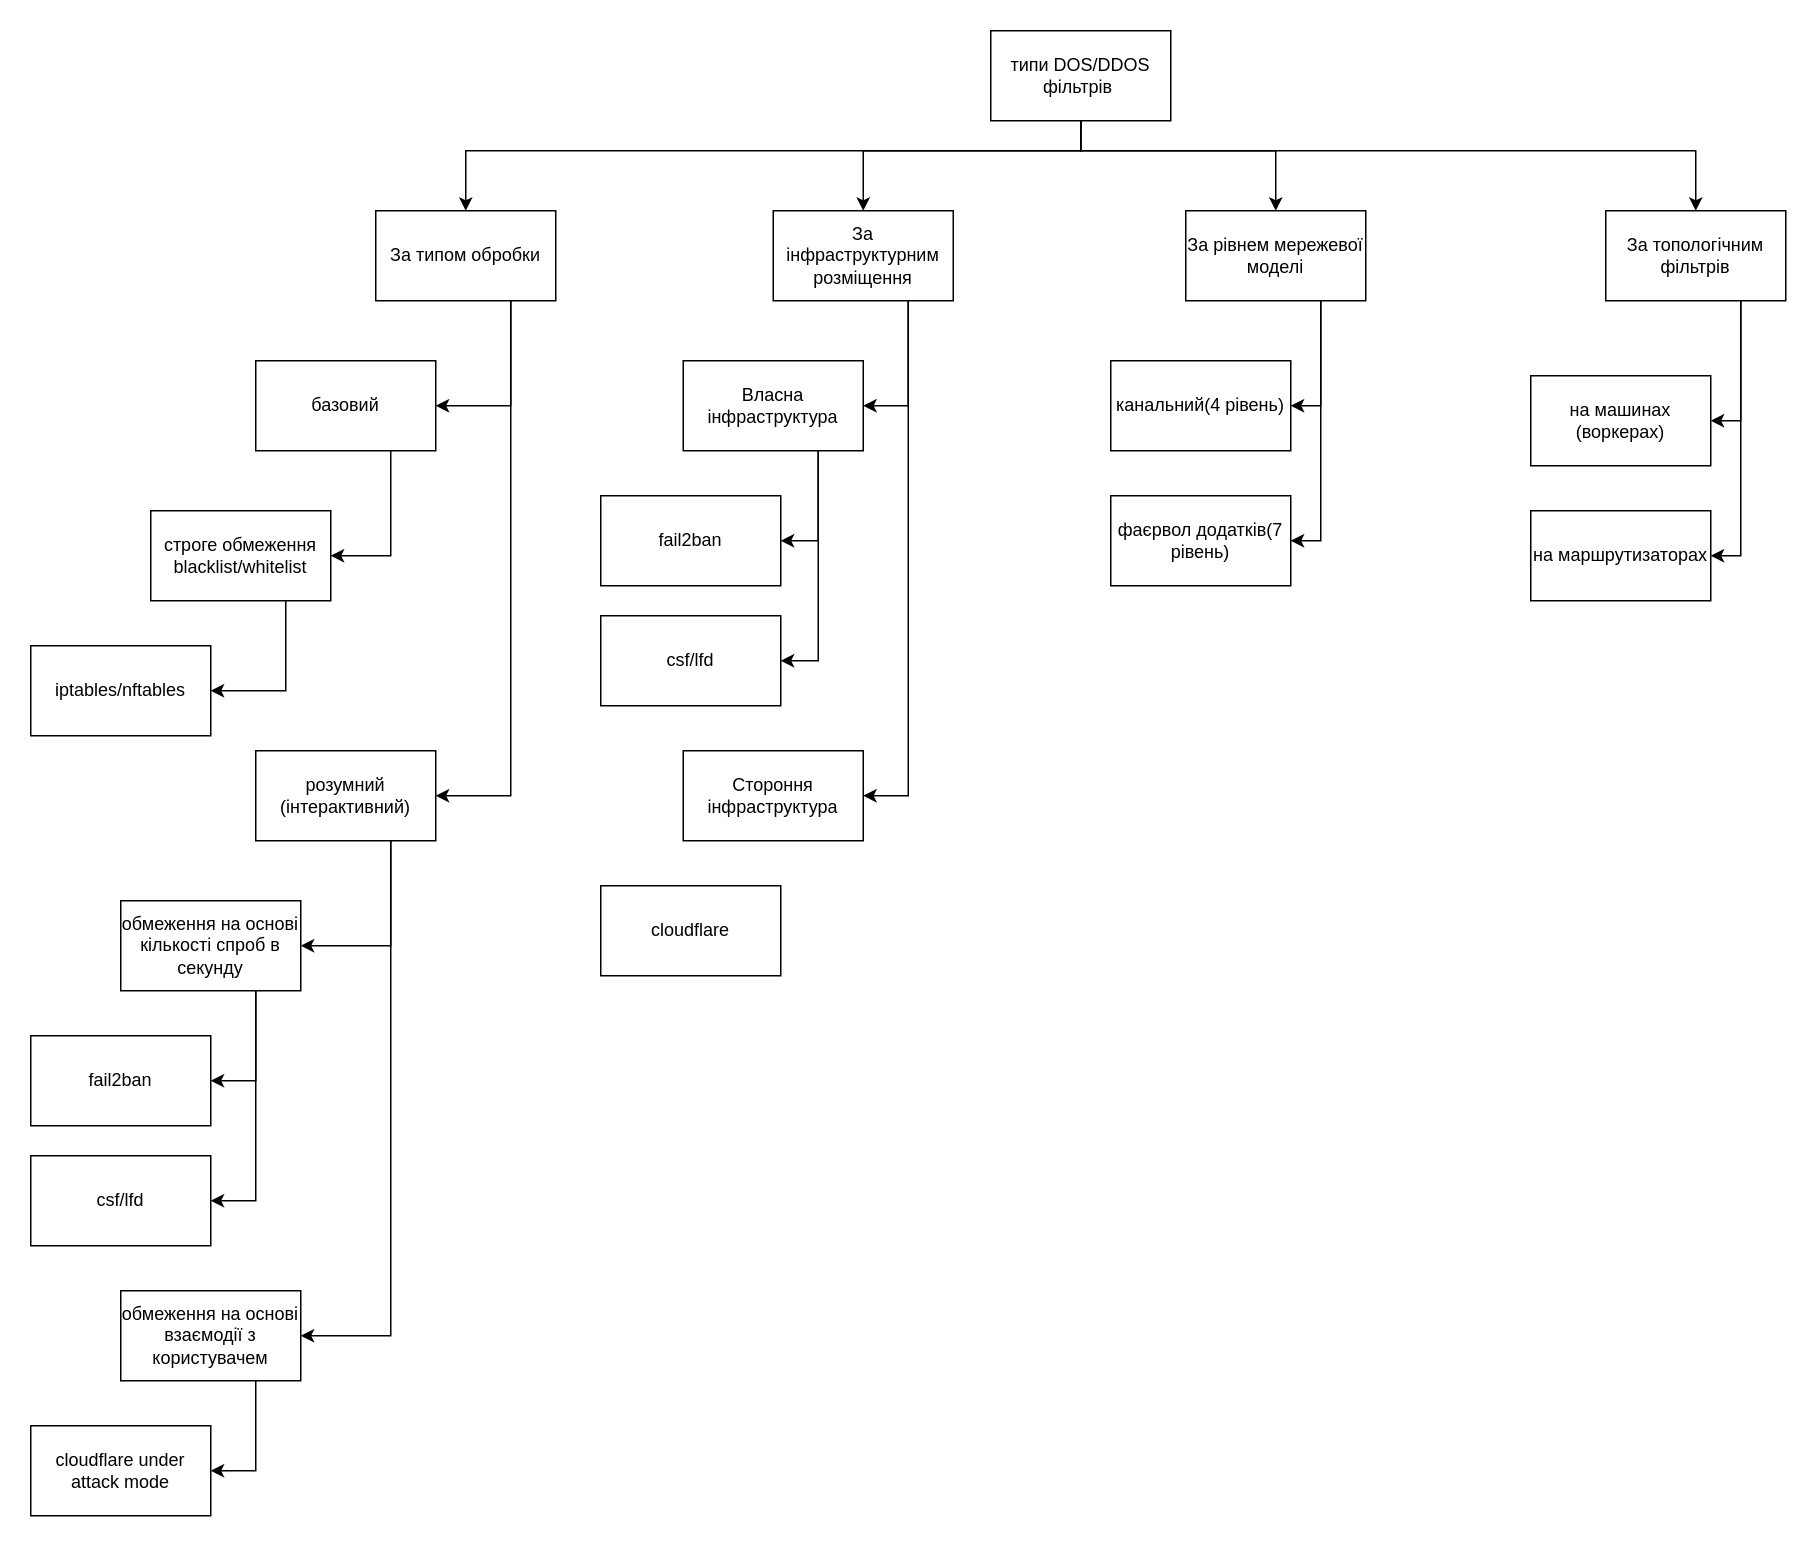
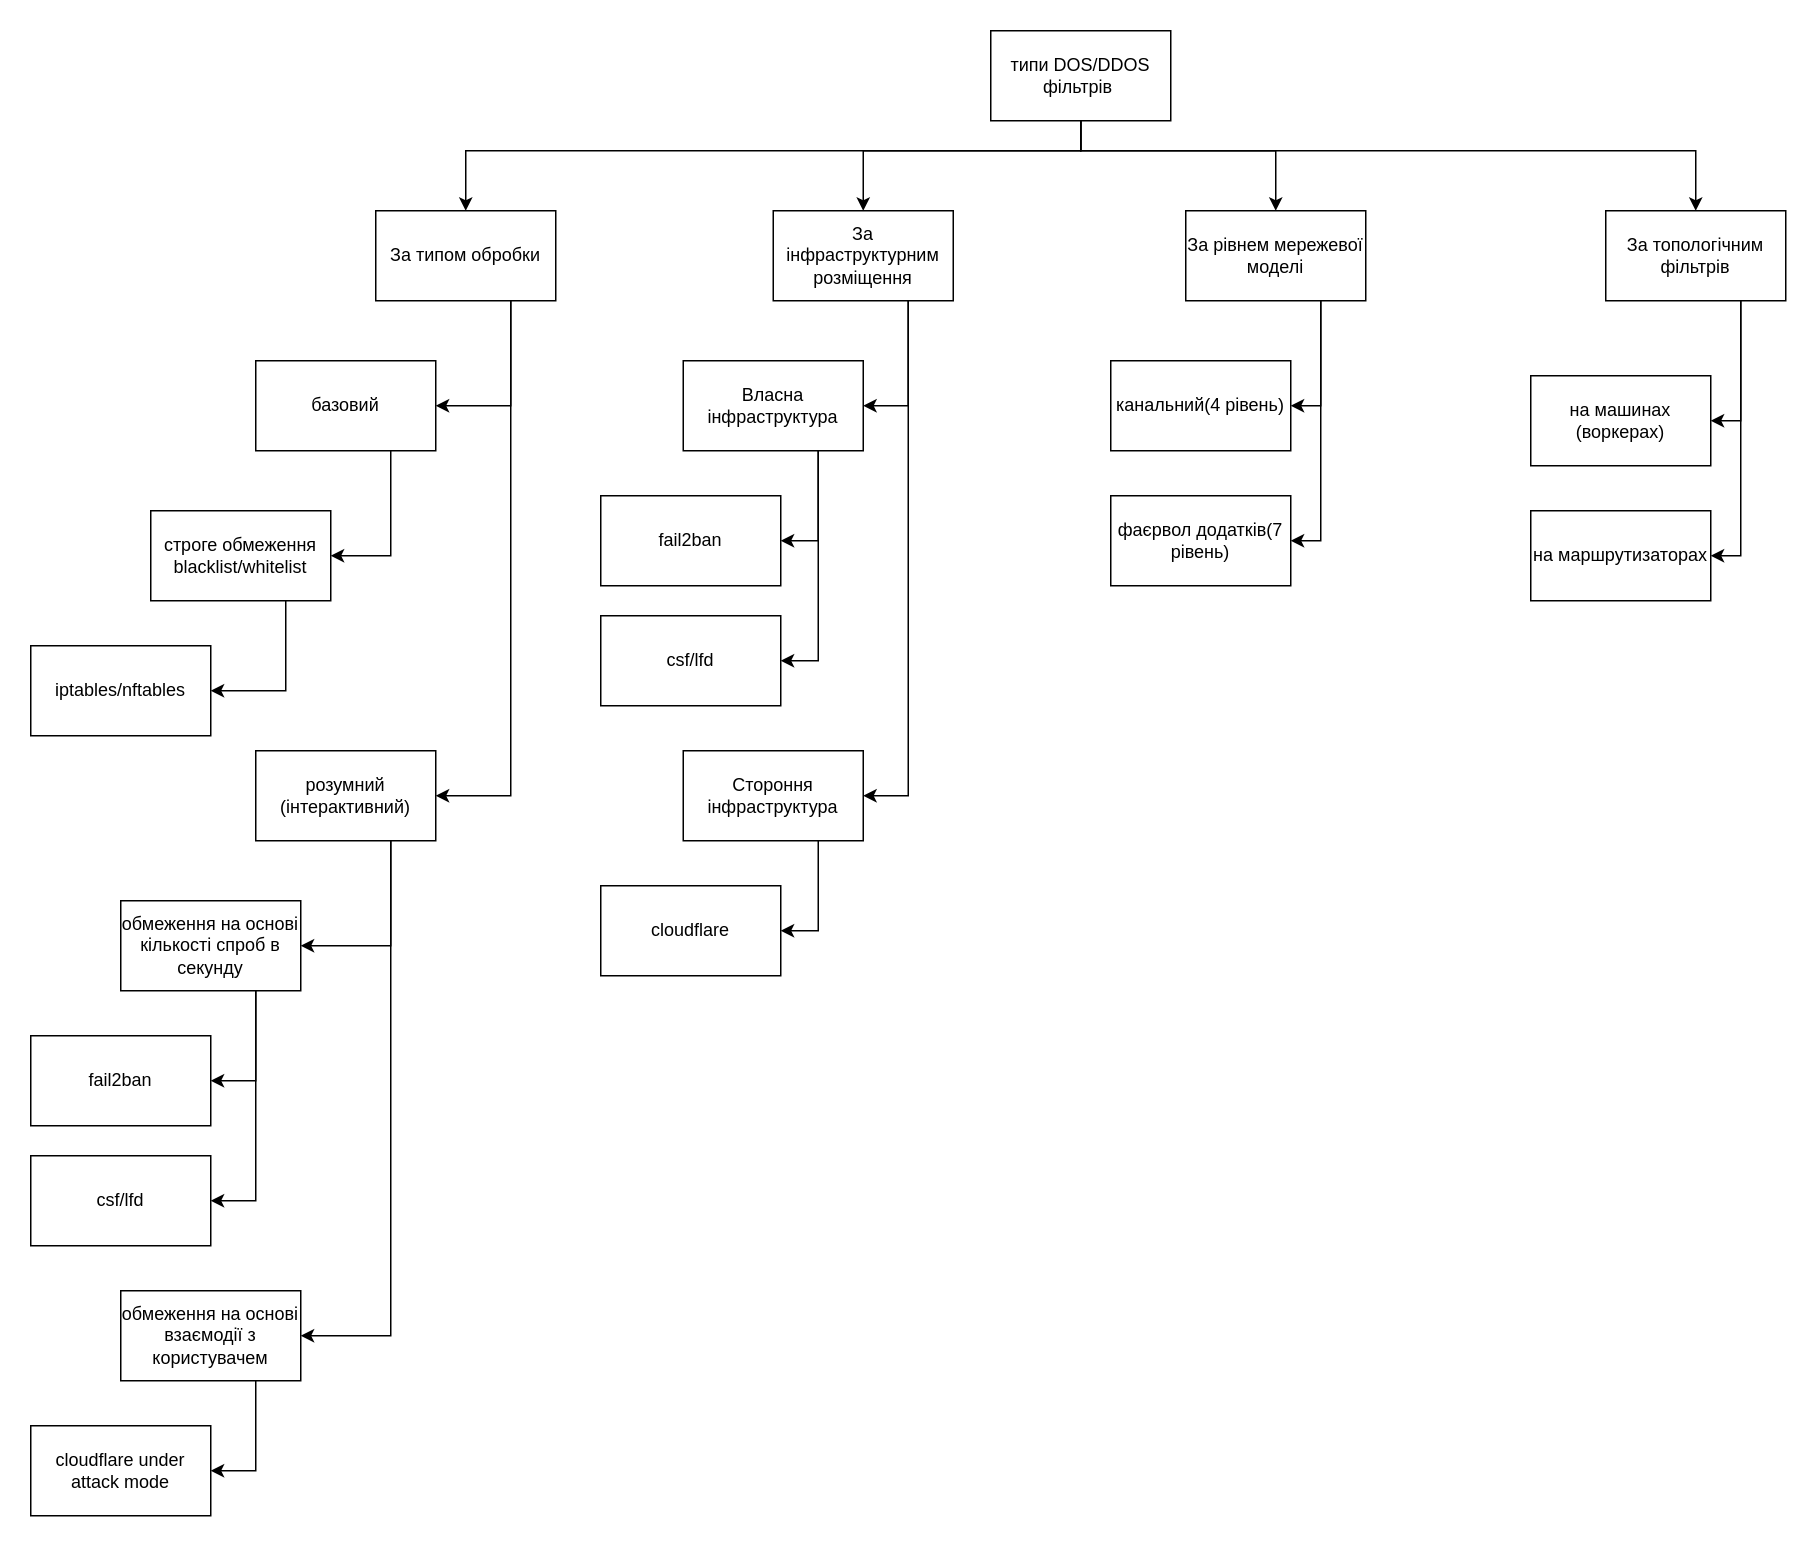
edge "Стороння інфраструктура" -> "cloudflare": added
